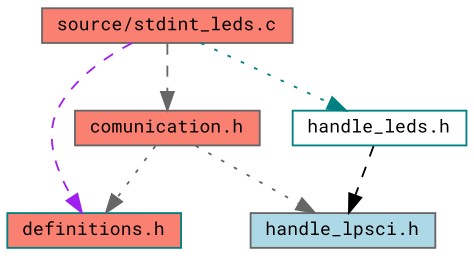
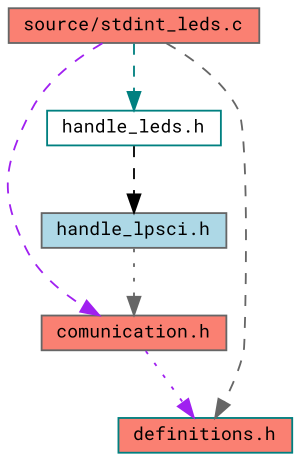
edge "source/stdint_leds.c" -> "comunication.h": color gray40 -> purple
edge "source/stdint_leds.c" -> "handle_leds.h": style dotted -> dashed
edge "source/stdint_leds.c" -> "definitions.h": color purple -> gray40
edge "comunication.h" -> "definitions.h": color gray40 -> purple
edge "comunication.h" -> "handle_lpsci.h": reversed
